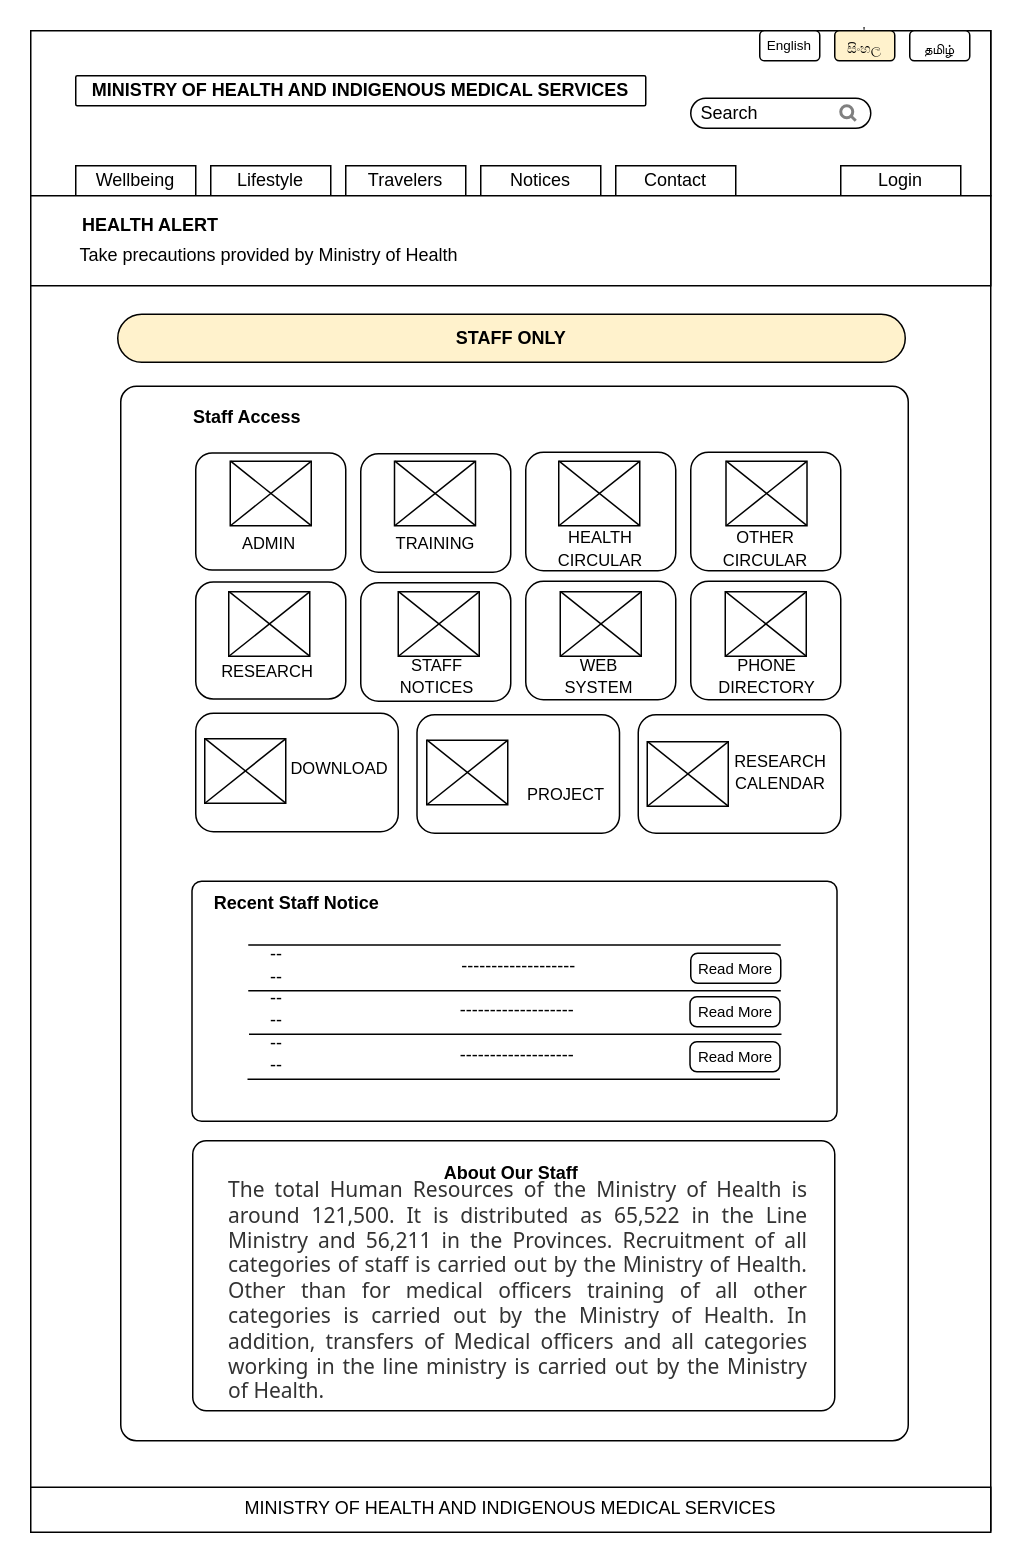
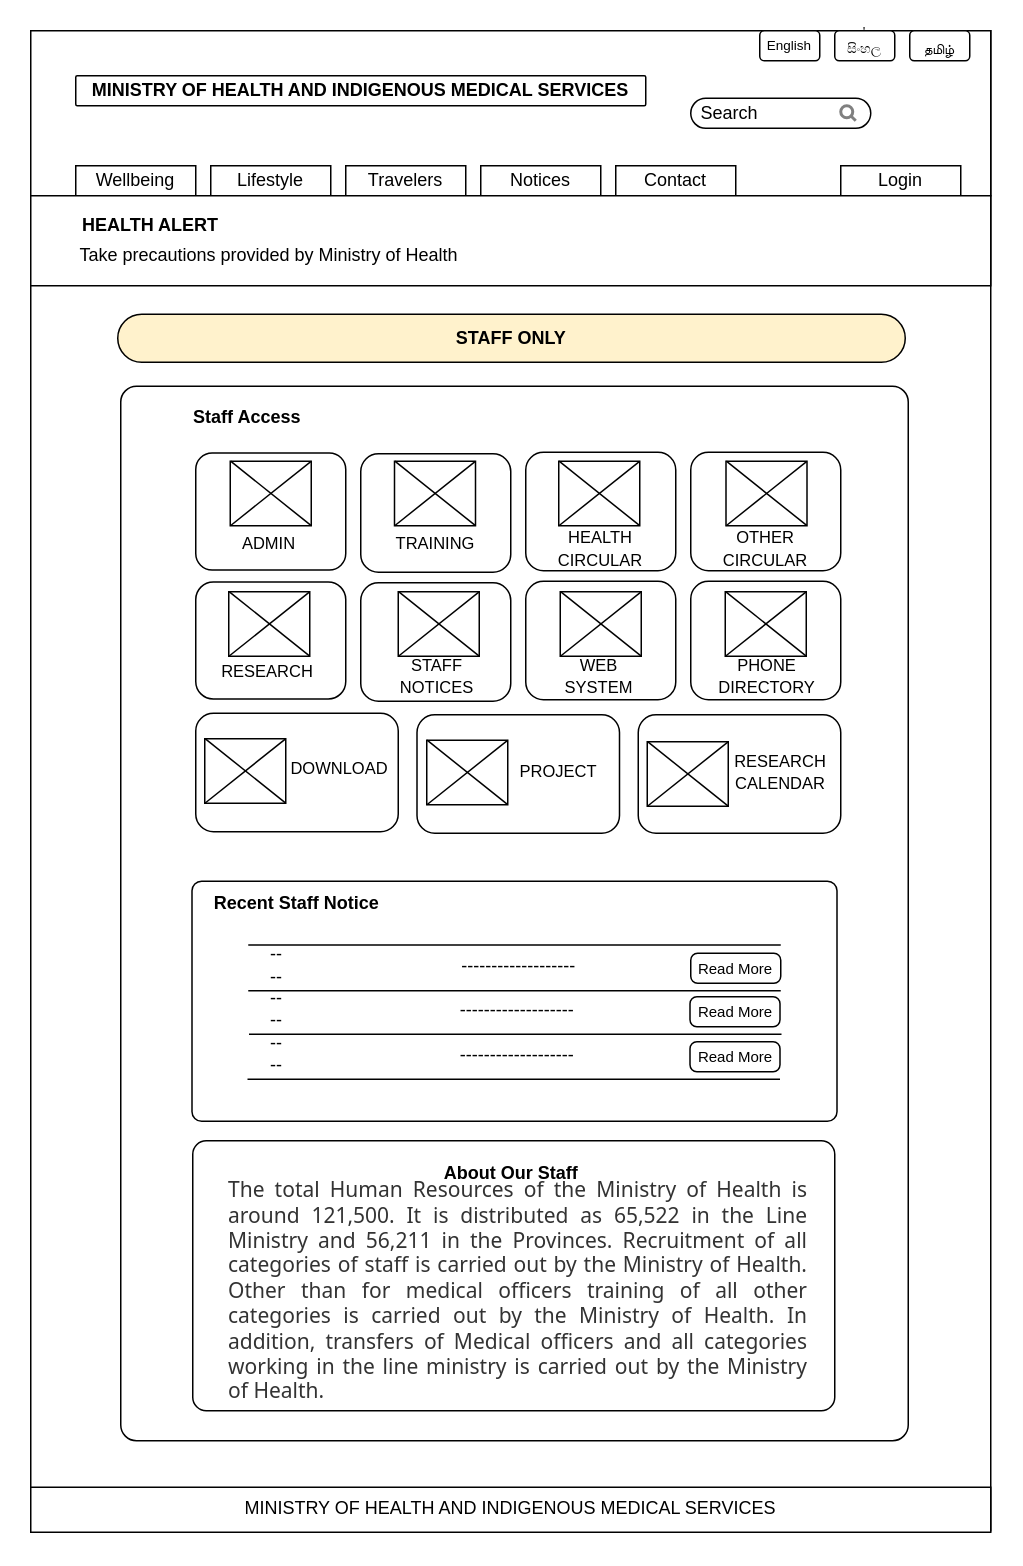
node "'සිංහල": fillcolor #fff2cc -> #ffffff
node "PROJECT": moved (566, 794) -> (559, 771)
